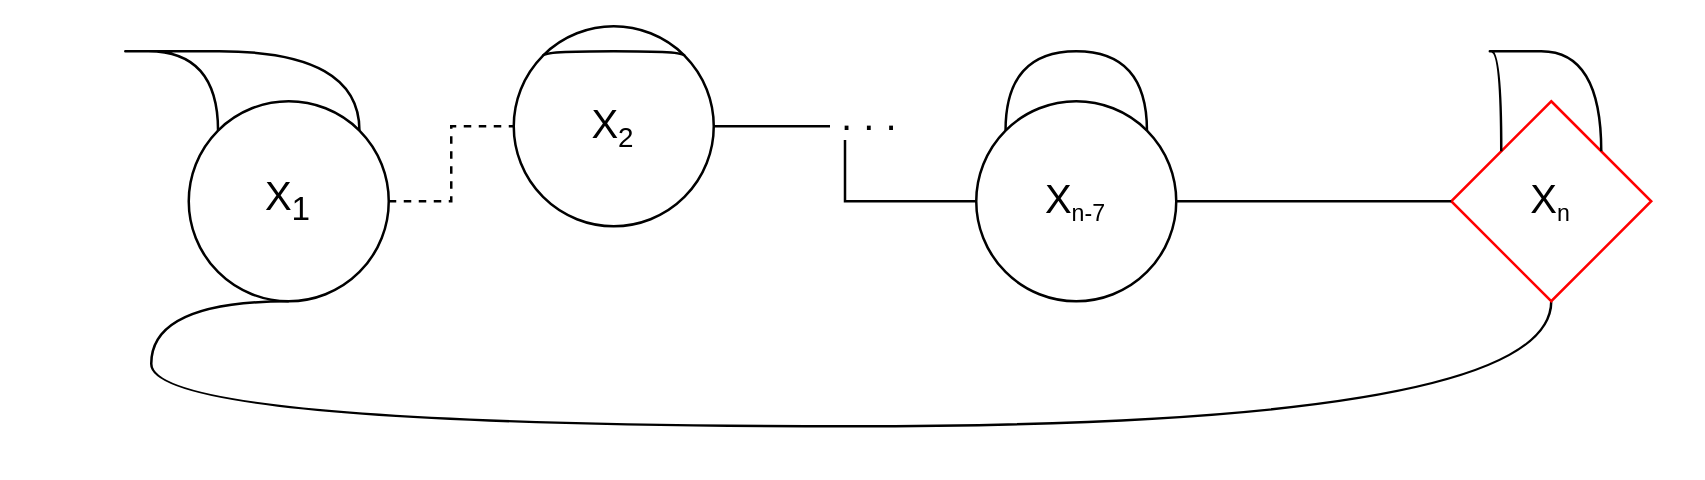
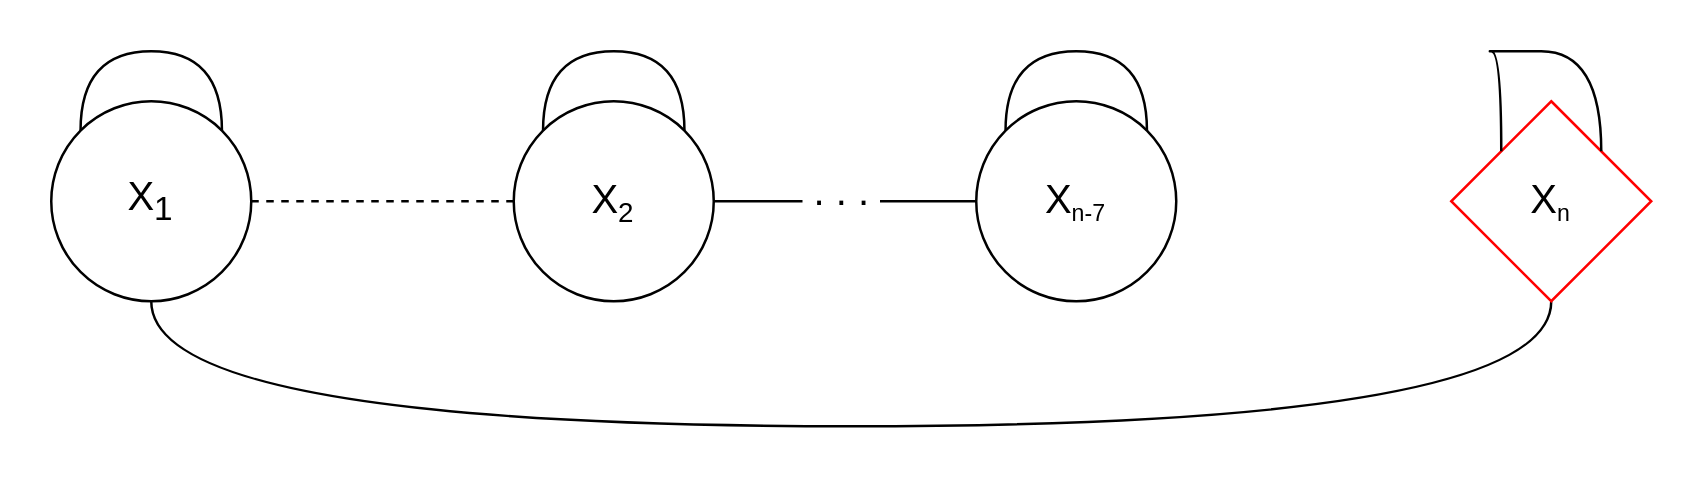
node "X2": moved (614, 126) -> (614, 201)
node "X1": moved (289, 201) -> (151, 201)
edge "Xn-7" -- "Xn": removed
